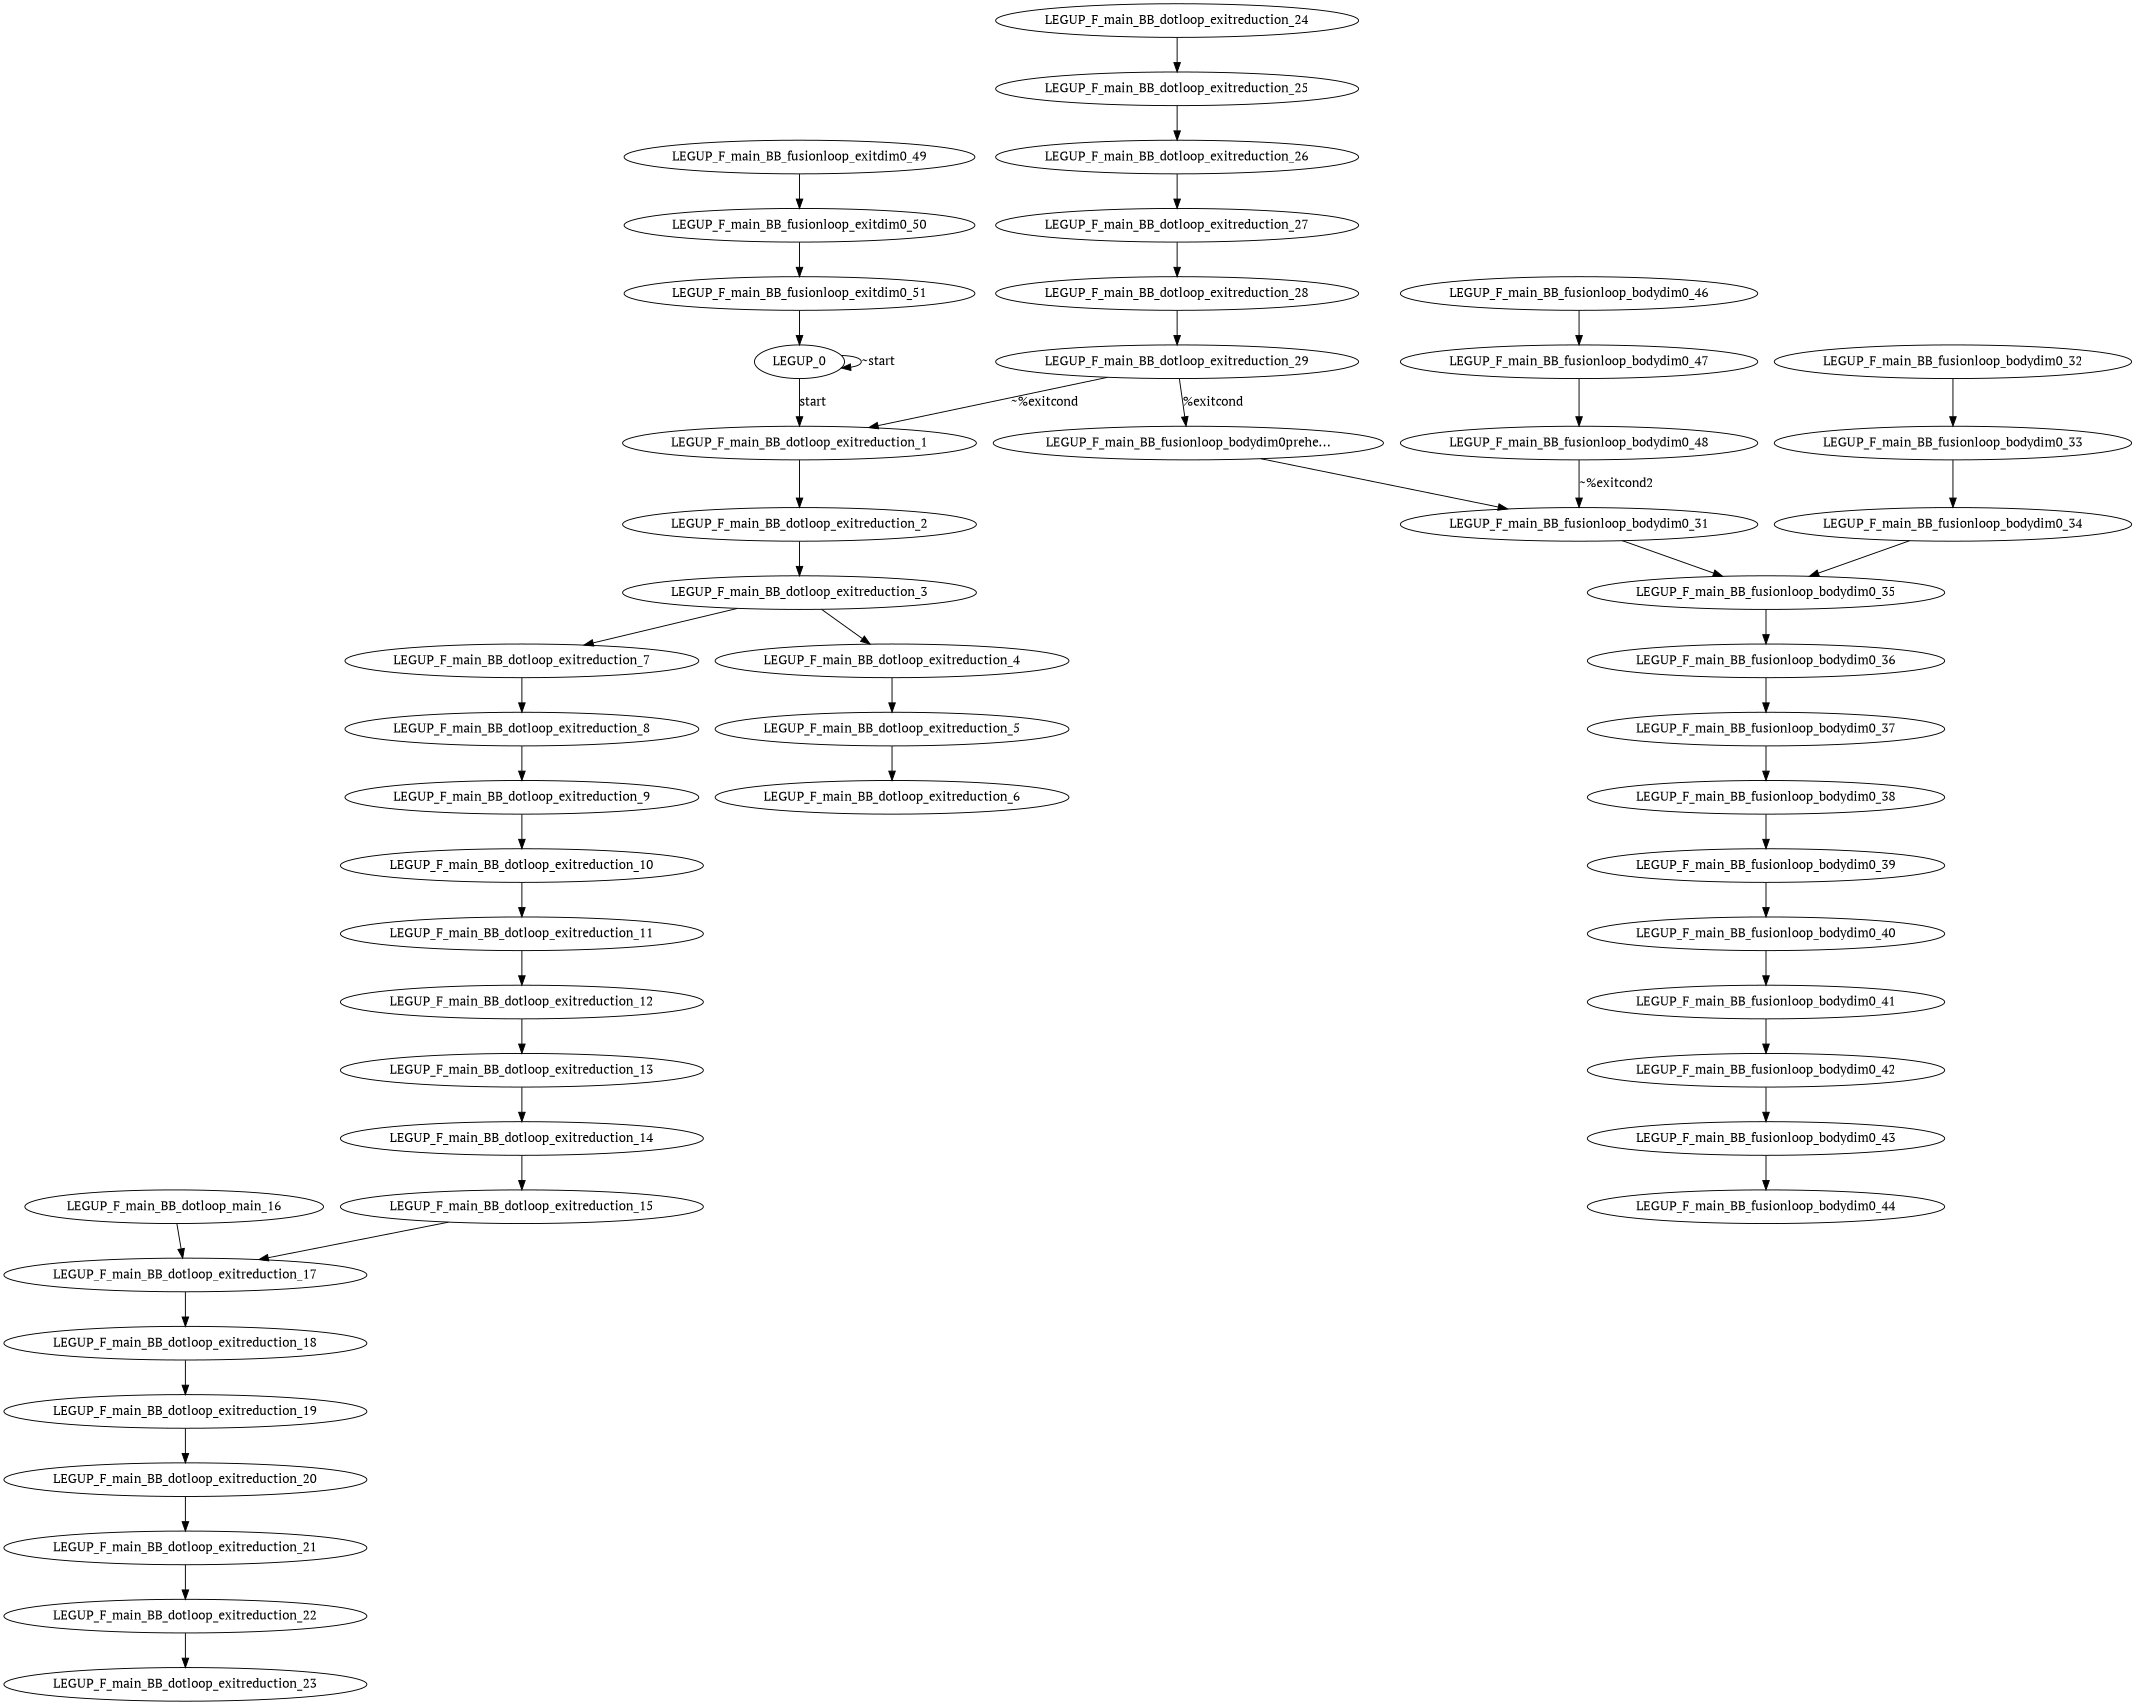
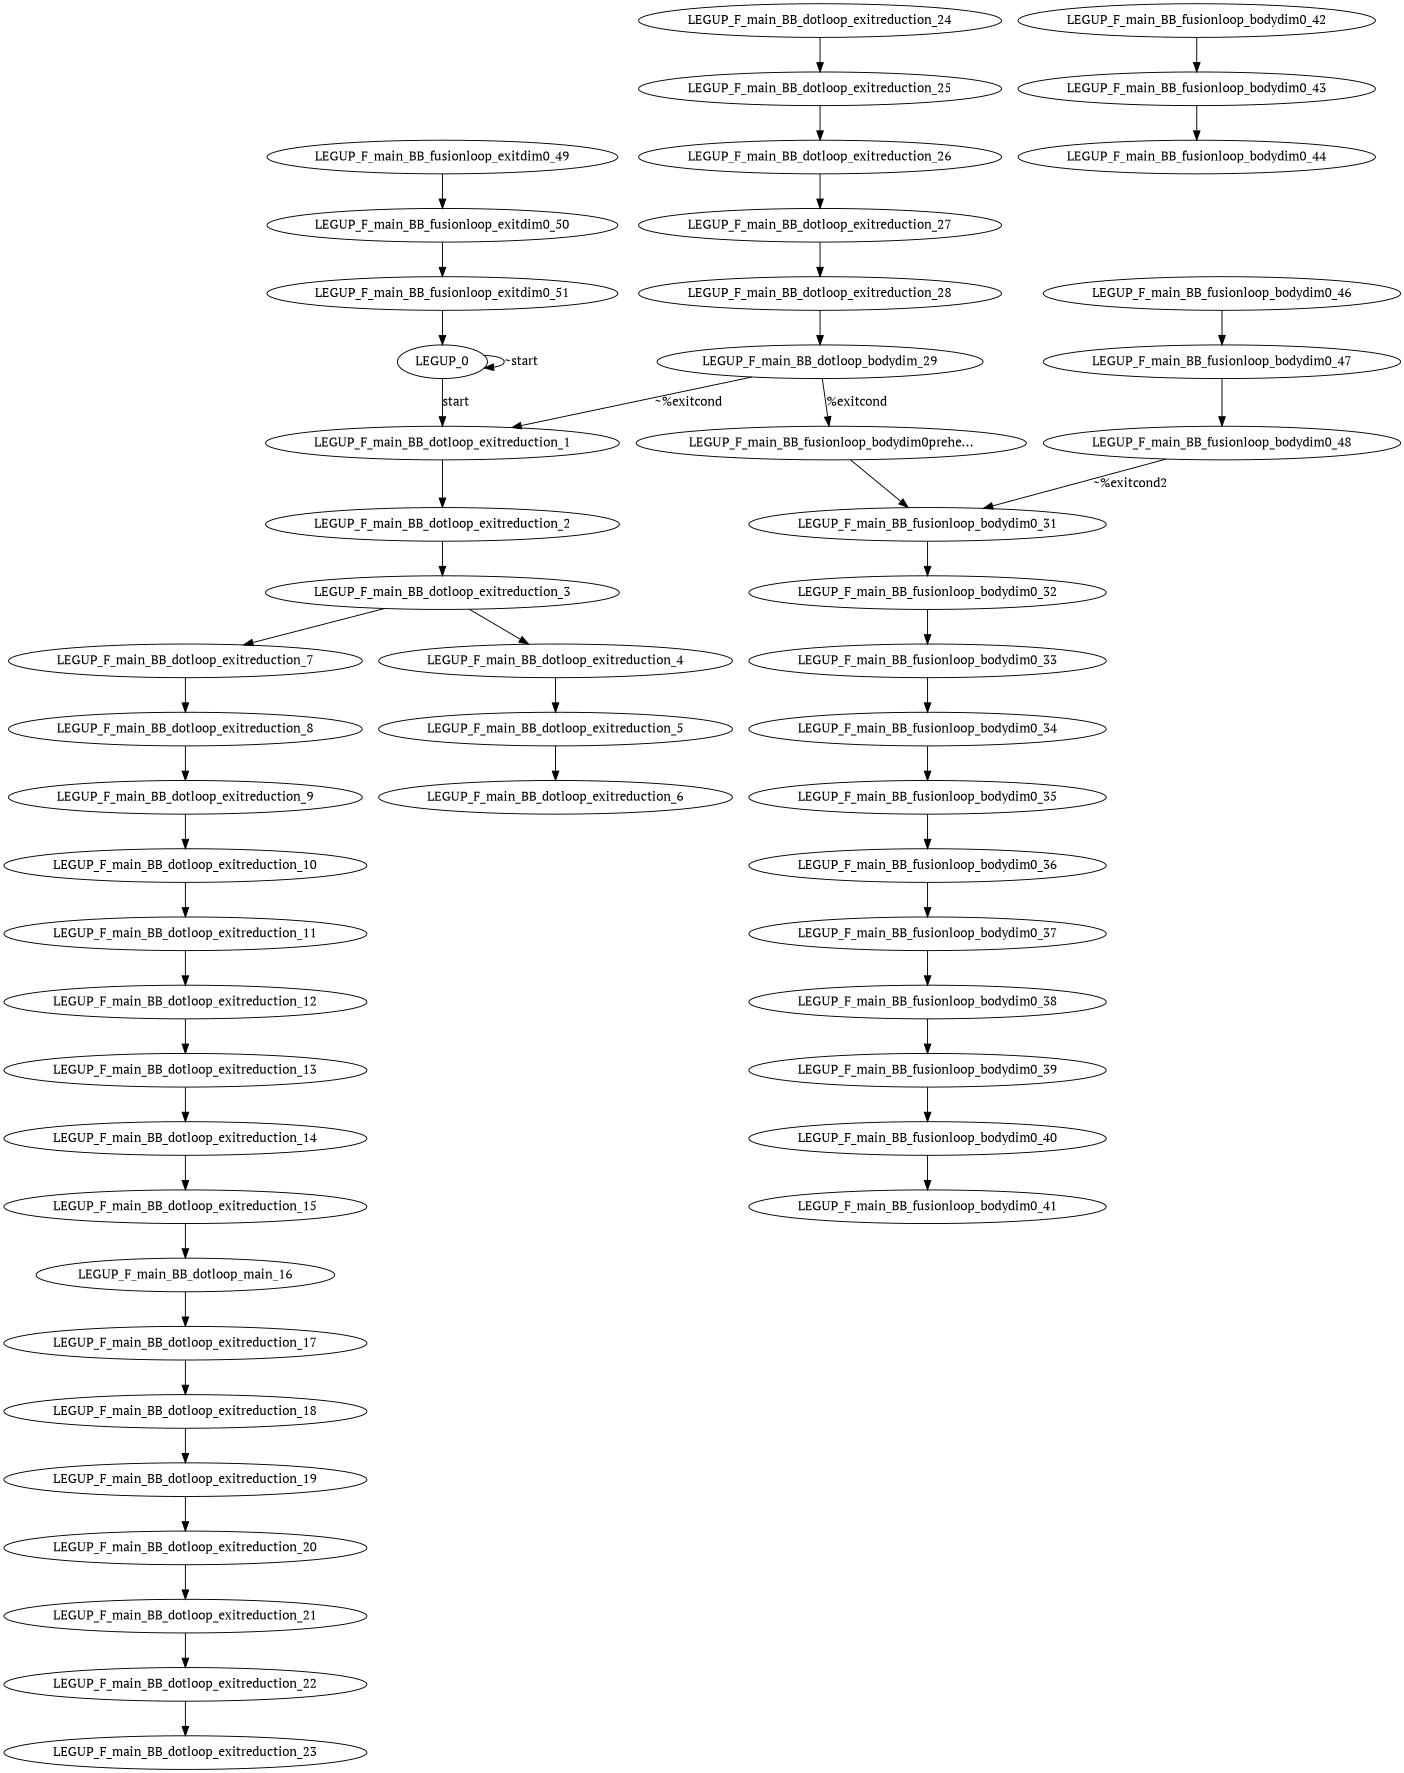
node "LEGUP_F_main_BB_dotloop_exitreduction_29": label "LEGUP_F_main_BB_dotloop_exitreduction_29" -> "LEGUP_F_main_BB_dotloop_bodydim_29"
edge "LEGUP_F_main_BB_fusionloop_bodydim0_31" -> "LEGUP_F_main_BB_fusionloop_bodydim0_35": now "LEGUP_F_main_BB_fusionloop_bodydim0_31" -> "LEGUP_F_main_BB_fusionloop_bodydim0_32"
edge "LEGUP_F_main_BB_fusionloop_bodydim0_41" -> "LEGUP_F_main_BB_fusionloop_bodydim0_42": removed
edge "LEGUP_F_main_BB_dotloop_exitreduction_15" -> "LEGUP_F_main_BB_dotloop_exitreduction_17": now "LEGUP_F_main_BB_dotloop_exitreduction_15" -> "LEGUP_F_main_BB_dotloop_main_16"
